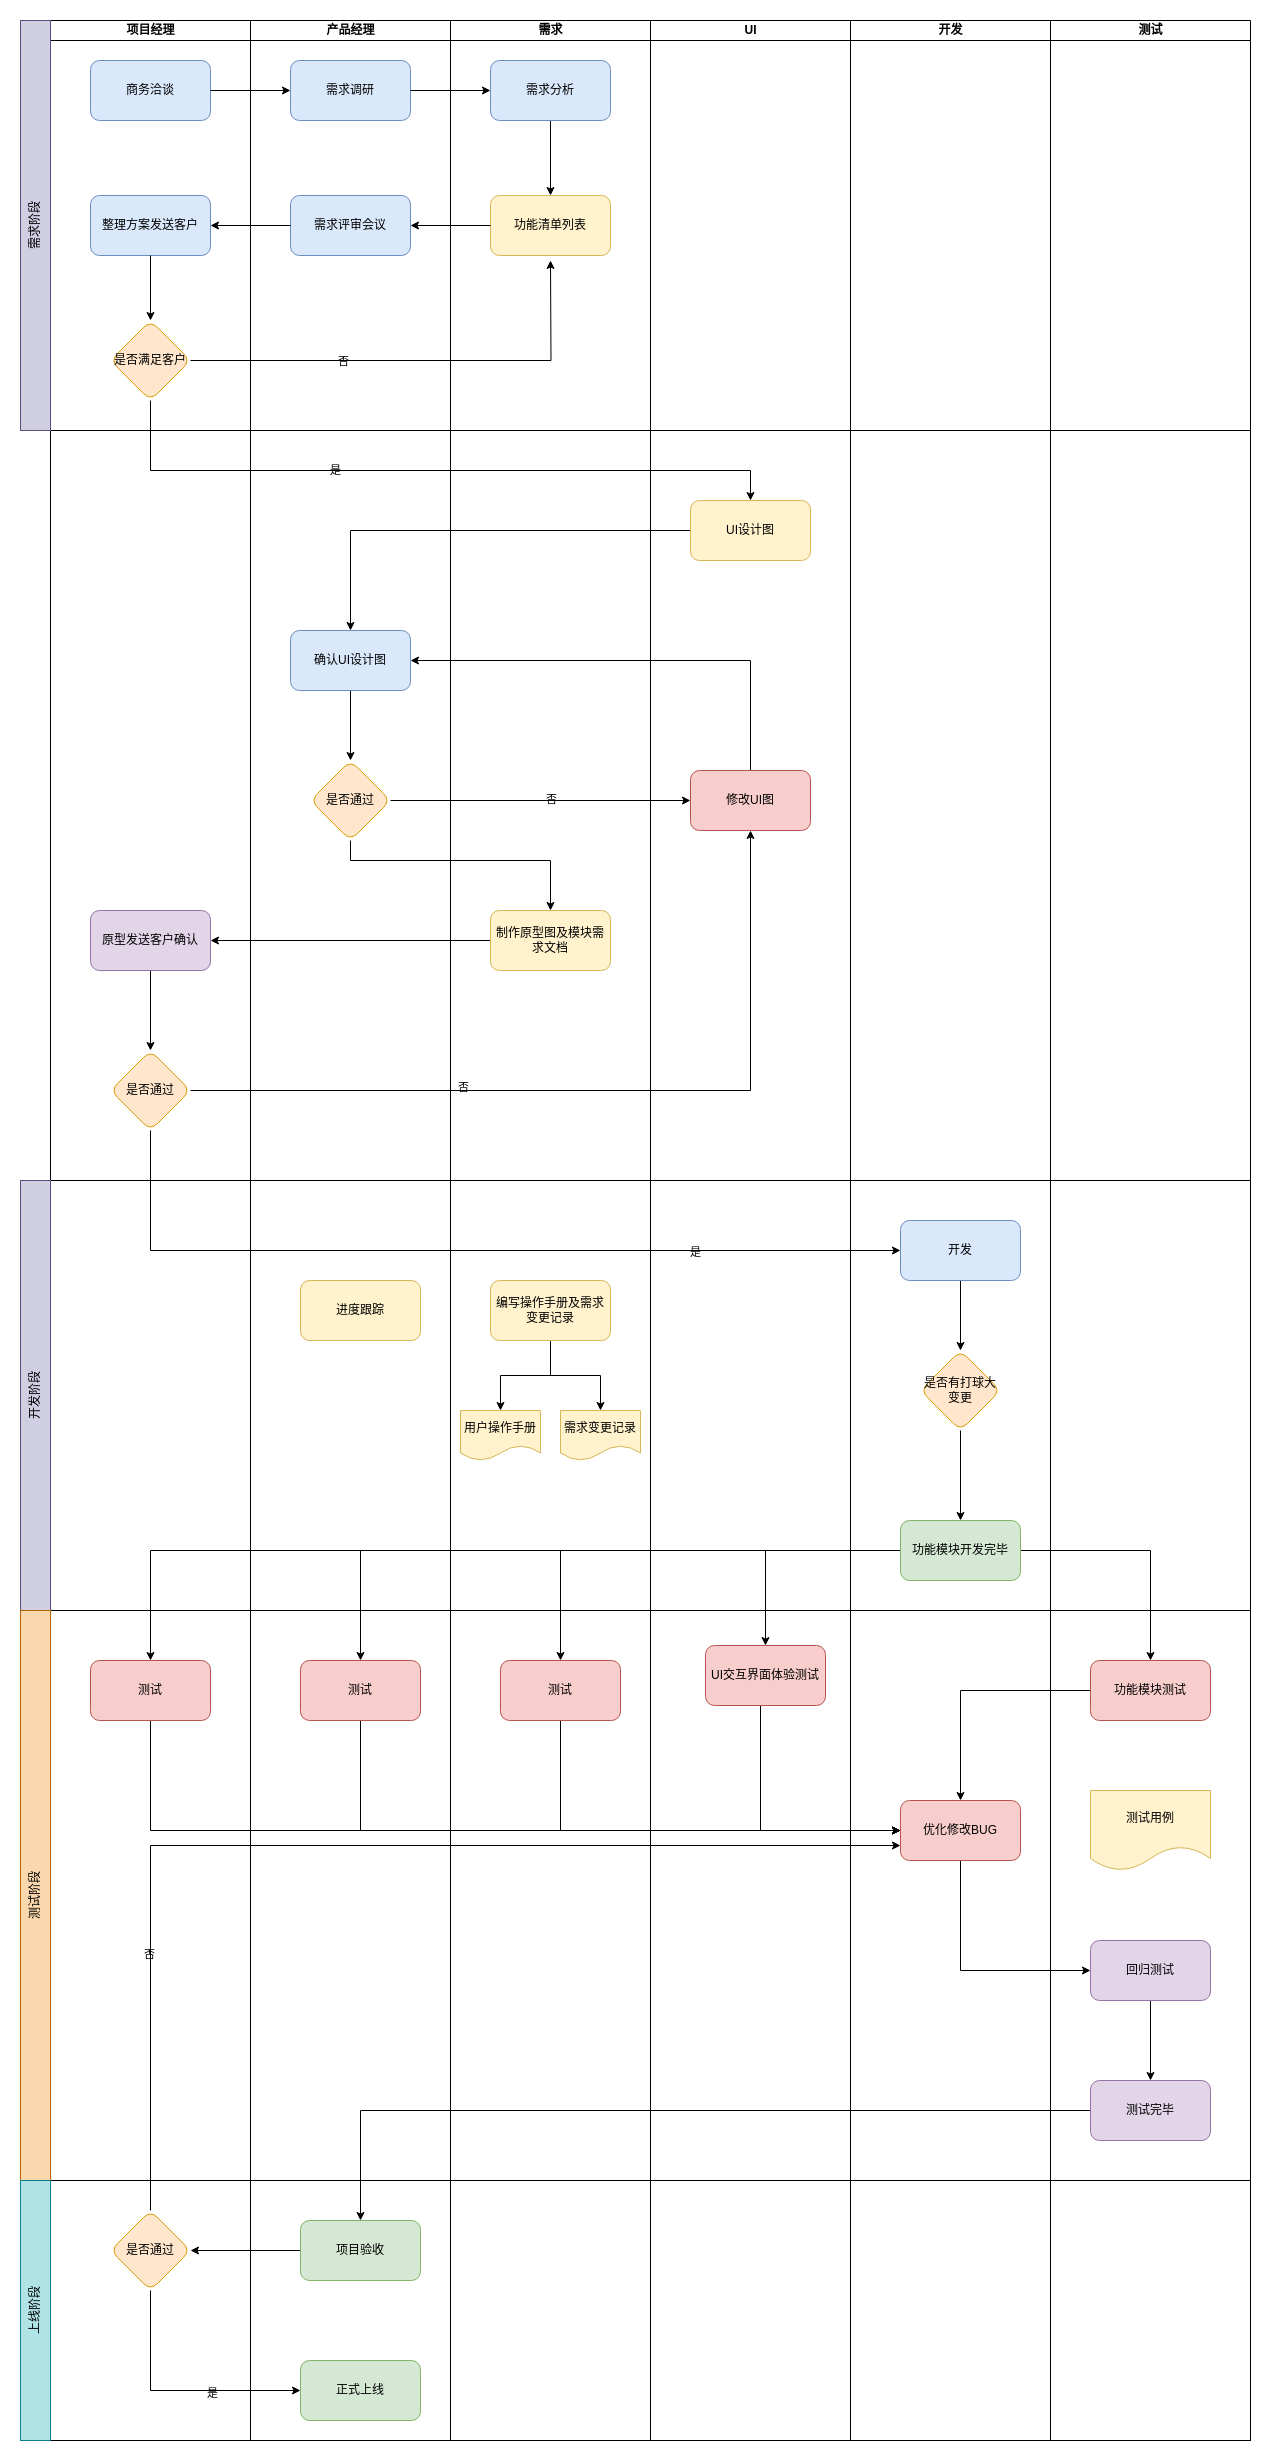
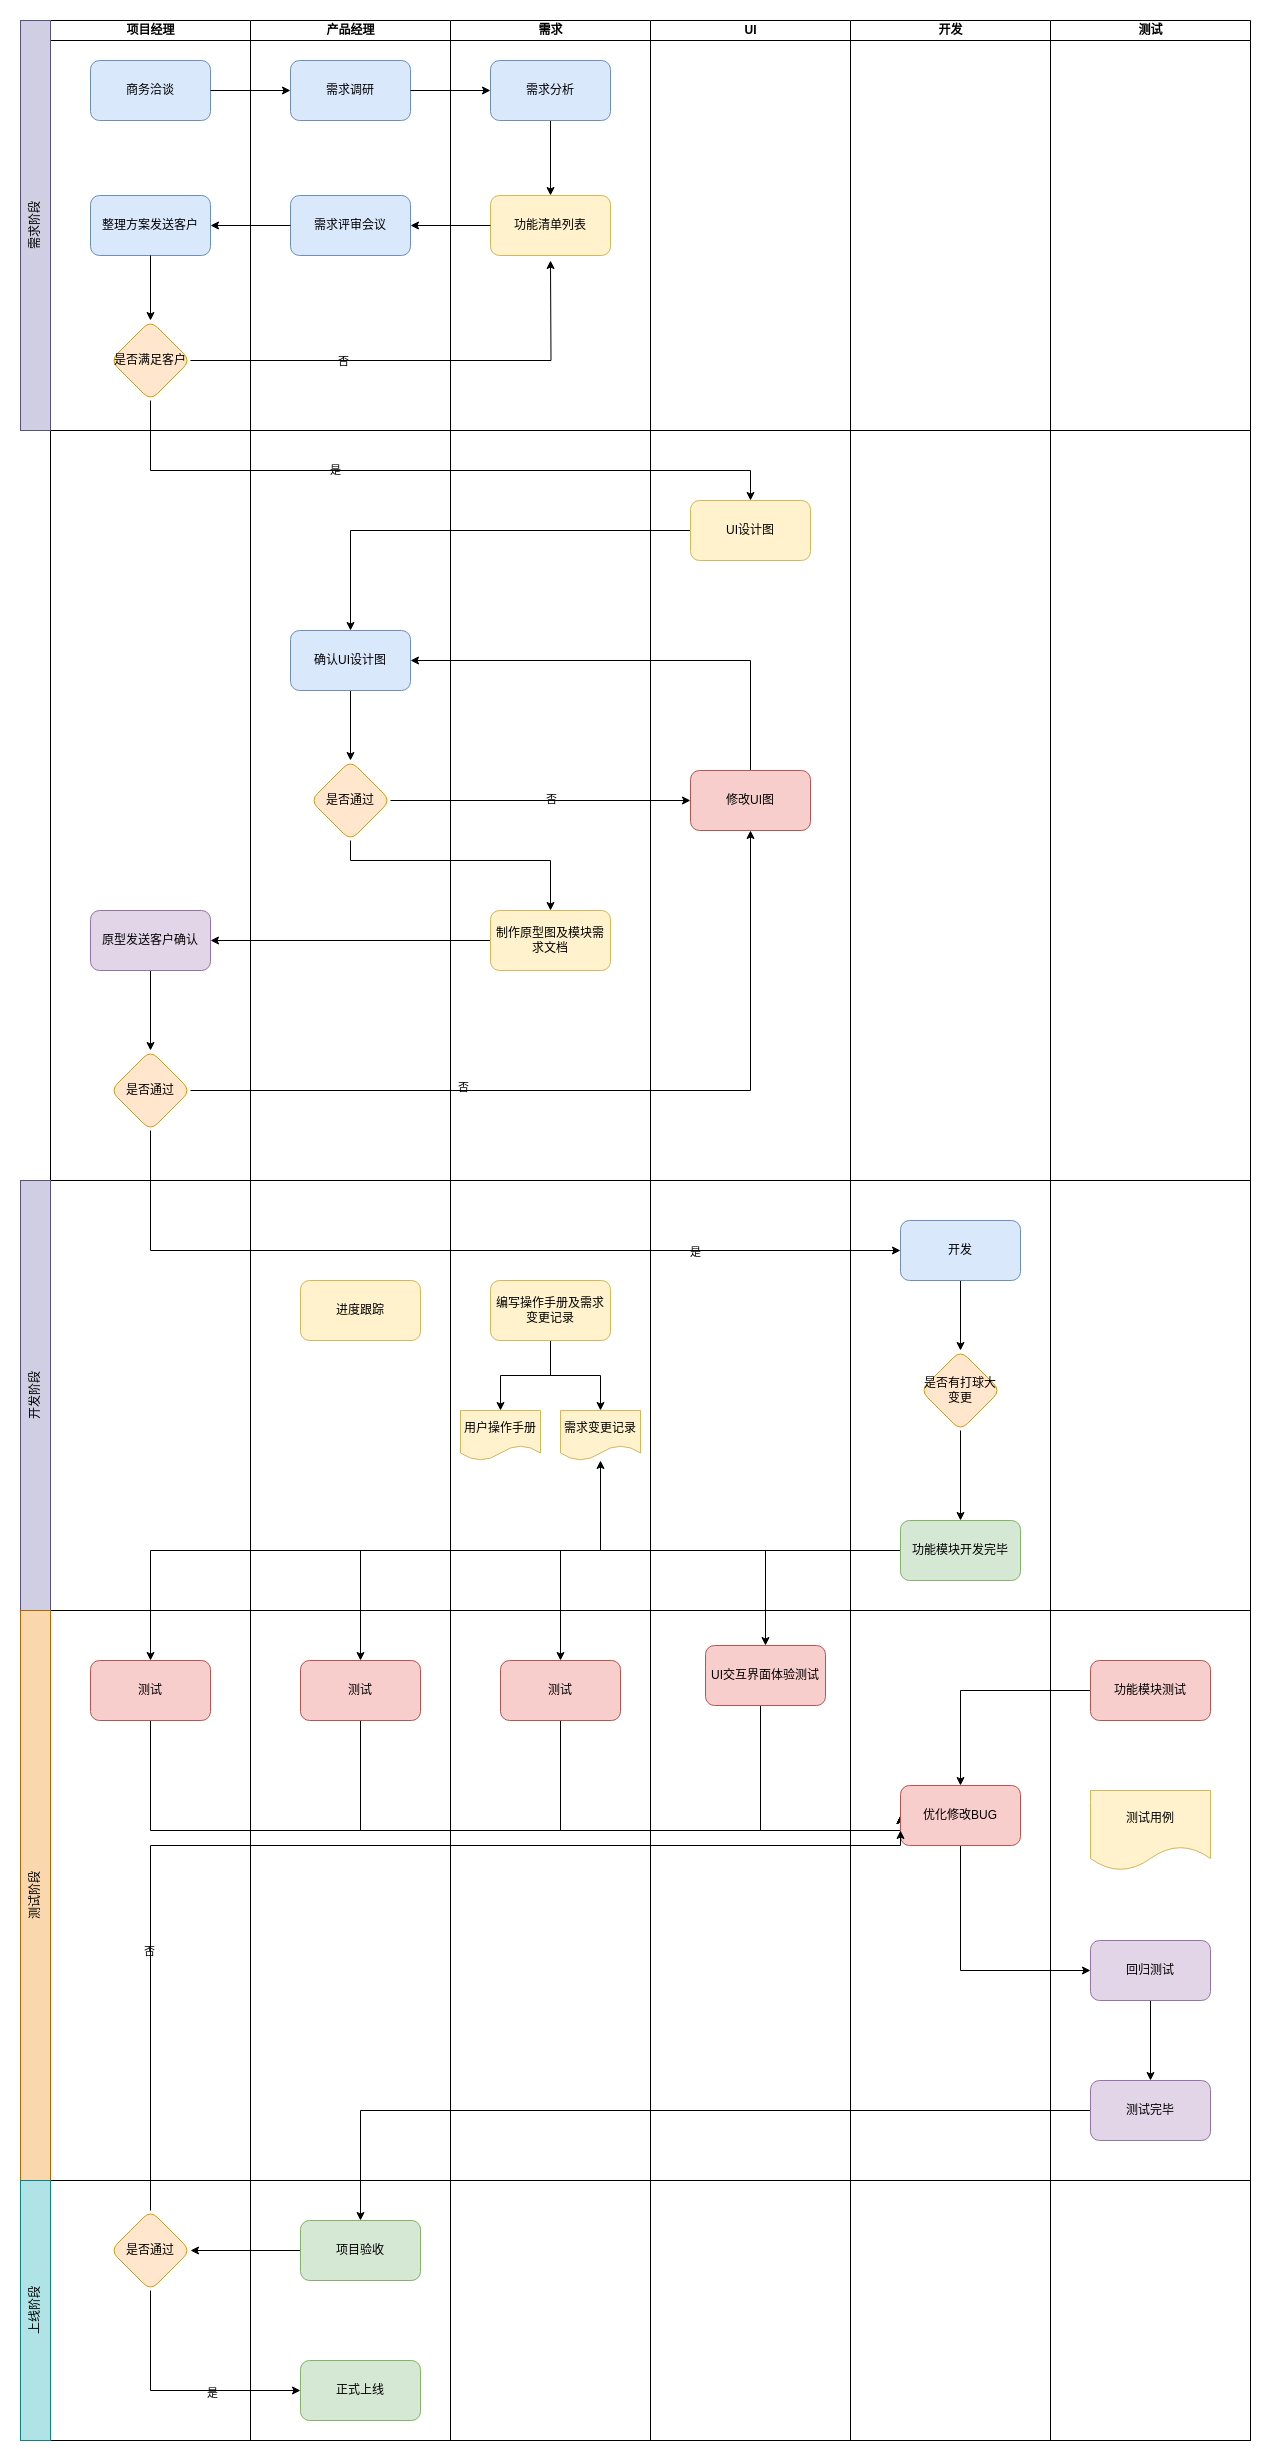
edge "功能模块开发完毕" -> "功能模块测试": now "功能模块开发完毕" -> "需求变更记录"
node "优化修改BUG": moved (961, 1831) -> (961, 1816)
